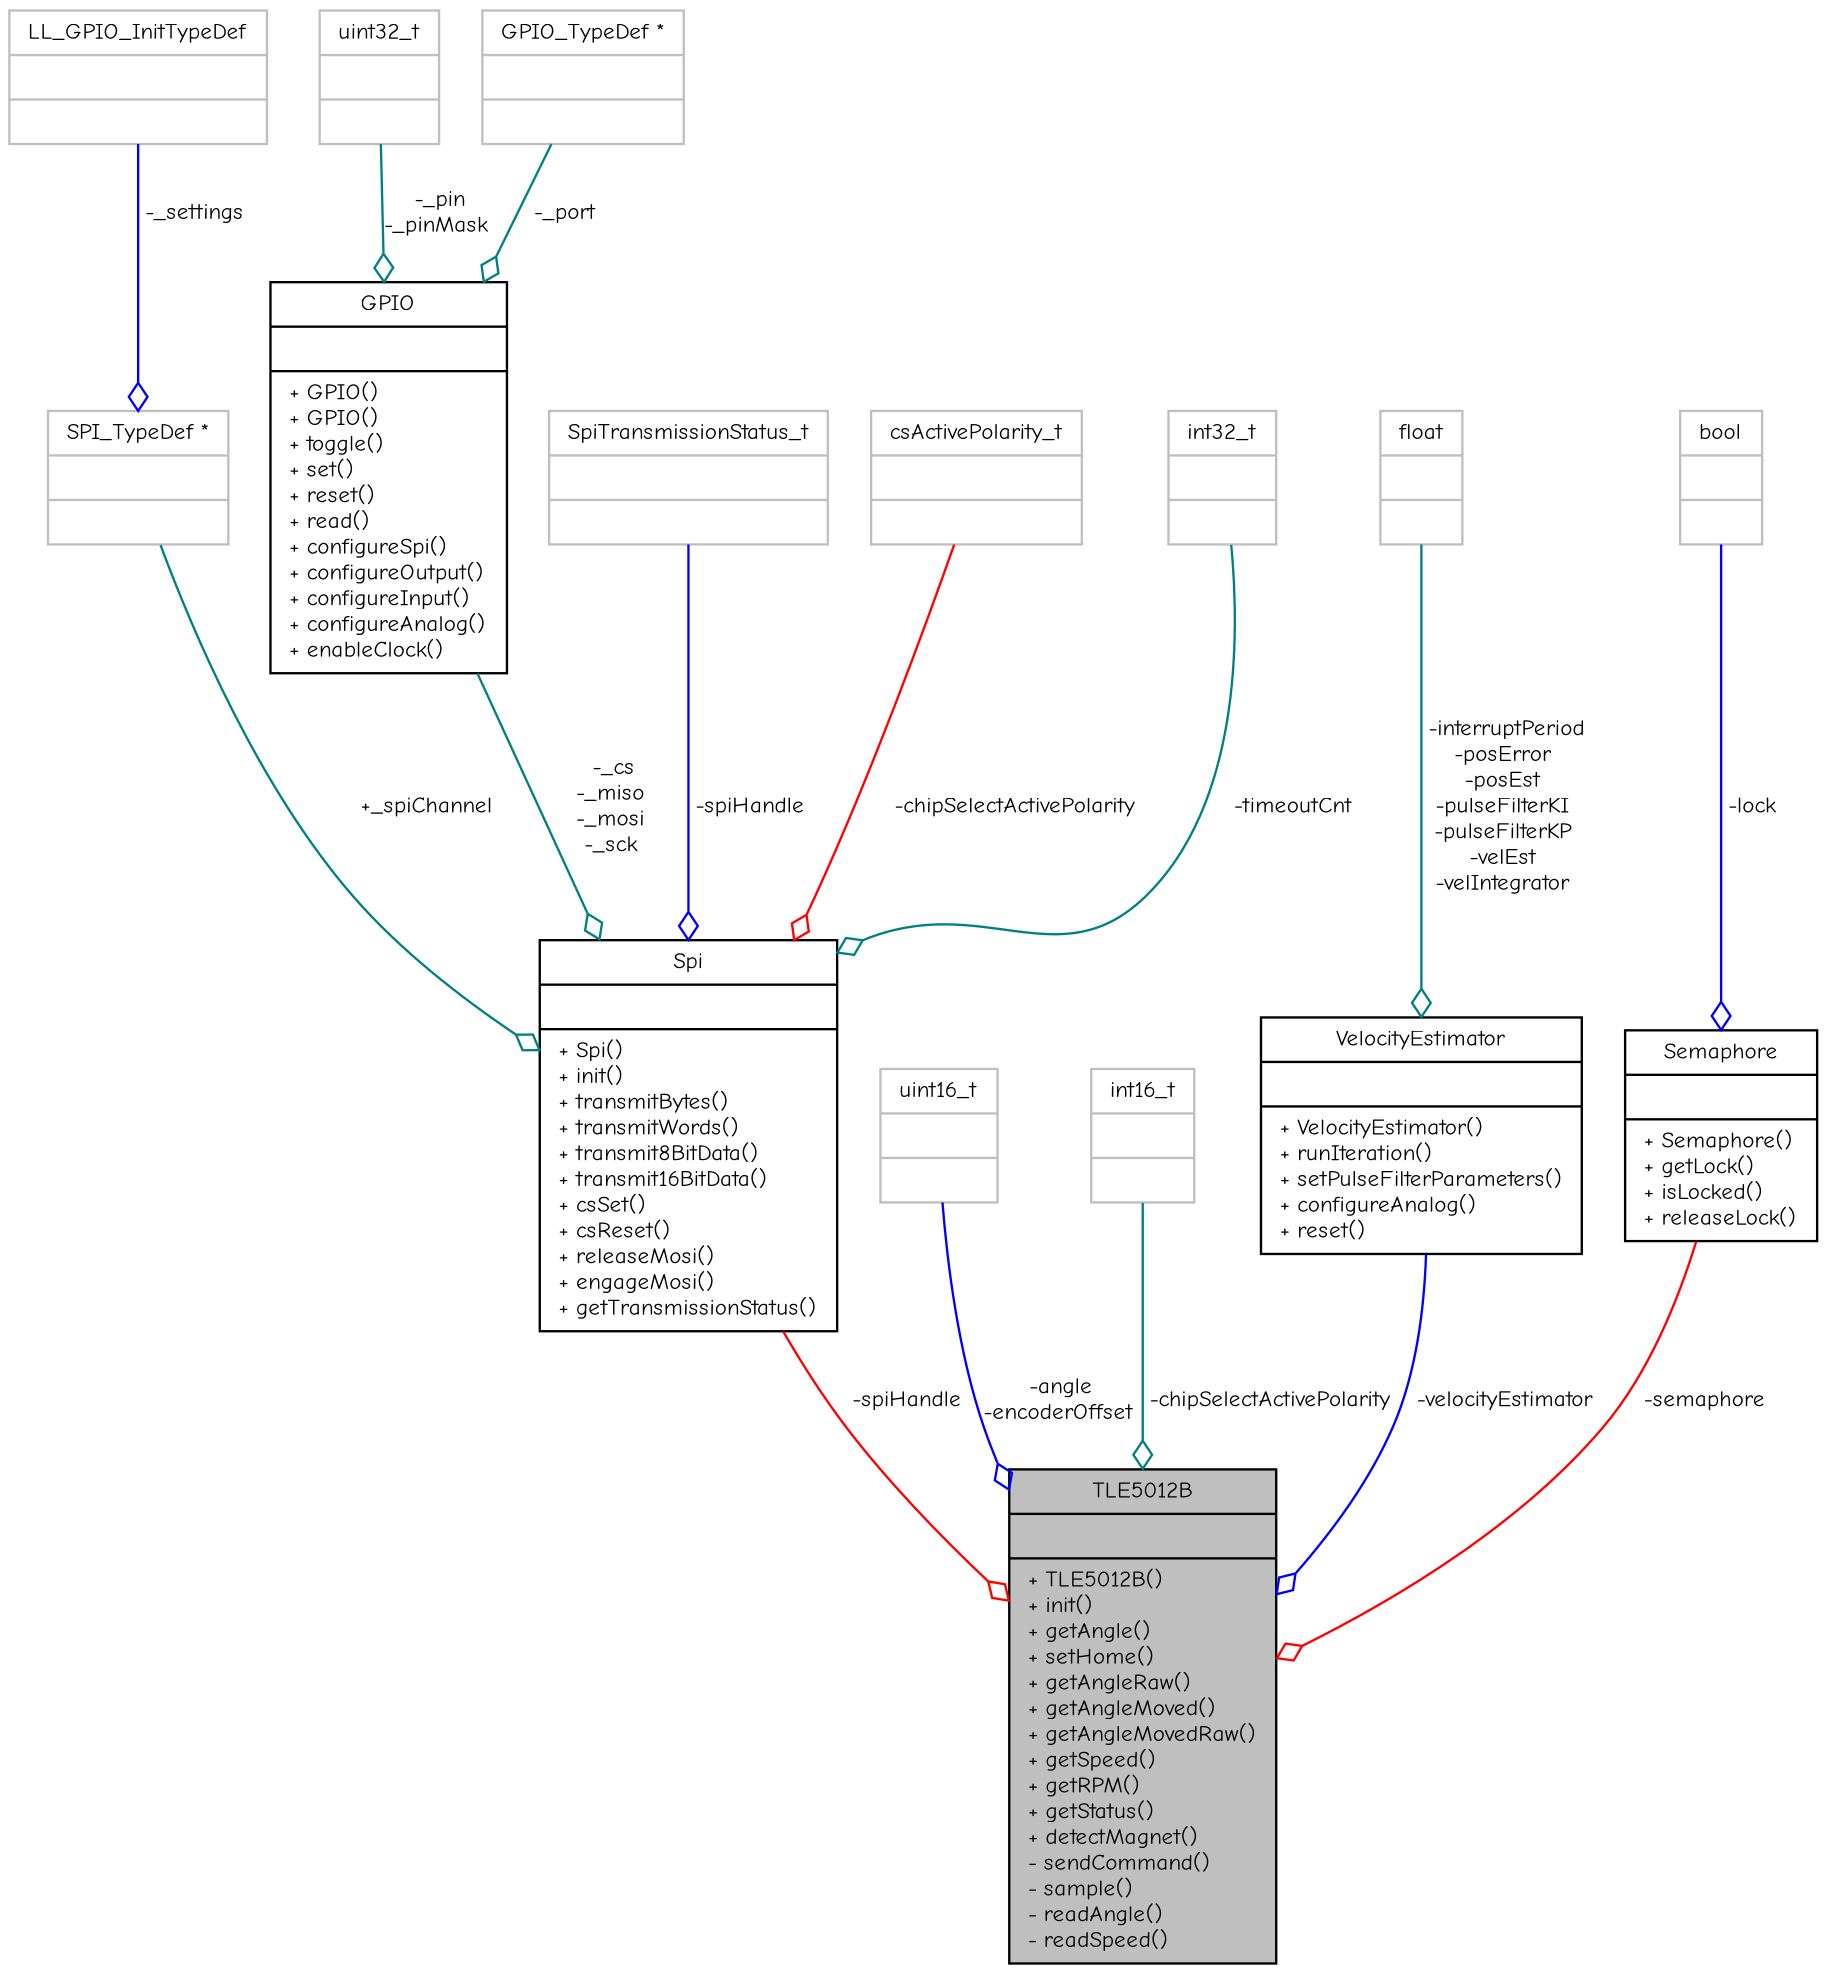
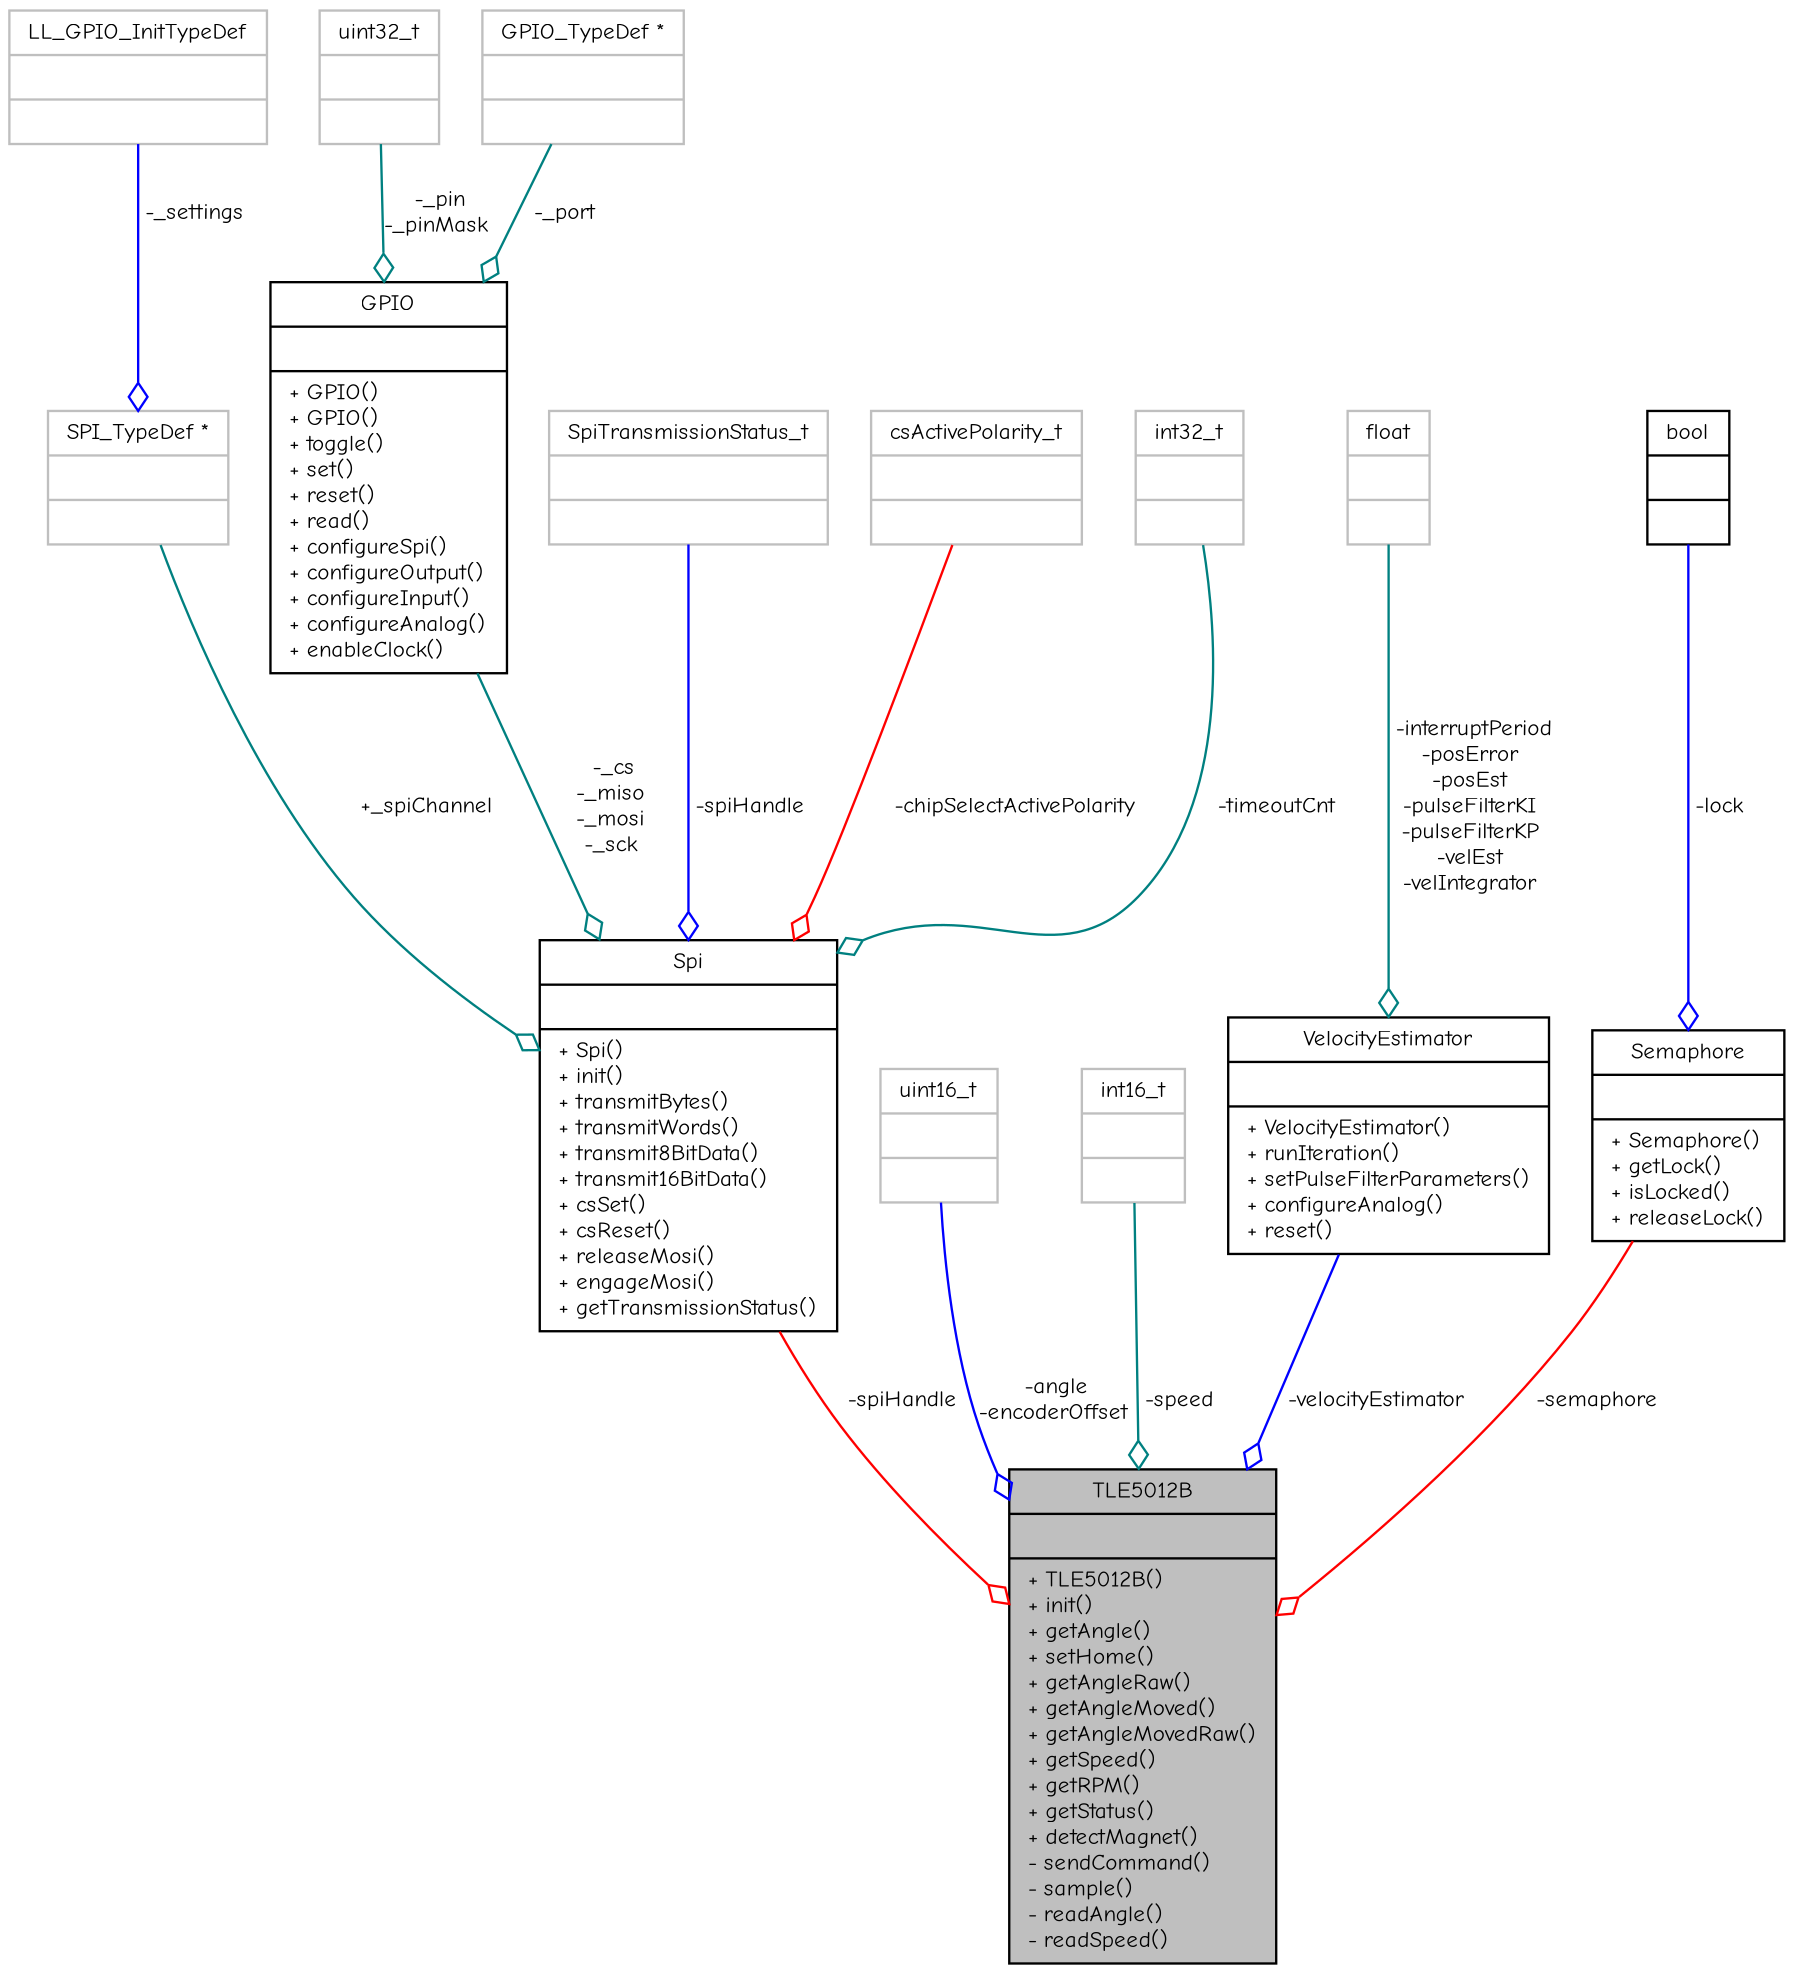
node "bool": color grey75 -> black
edge "int16_t" -> "TLE5012B": label " -chipSelectActivePolarity" -> " -speed"
